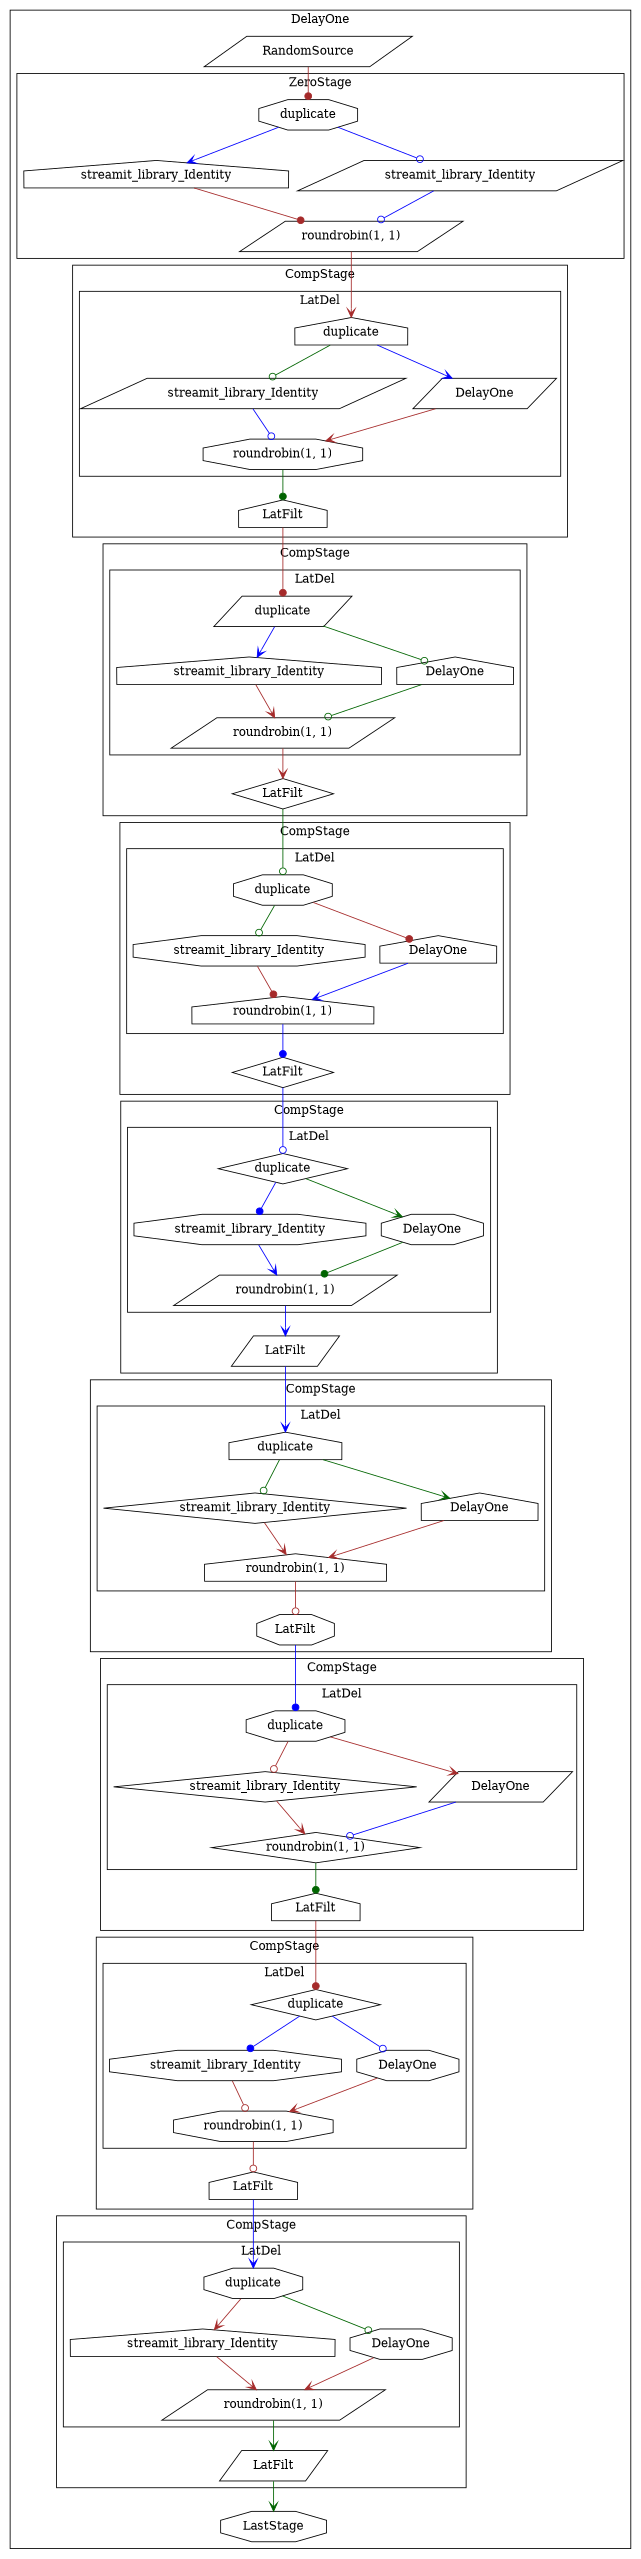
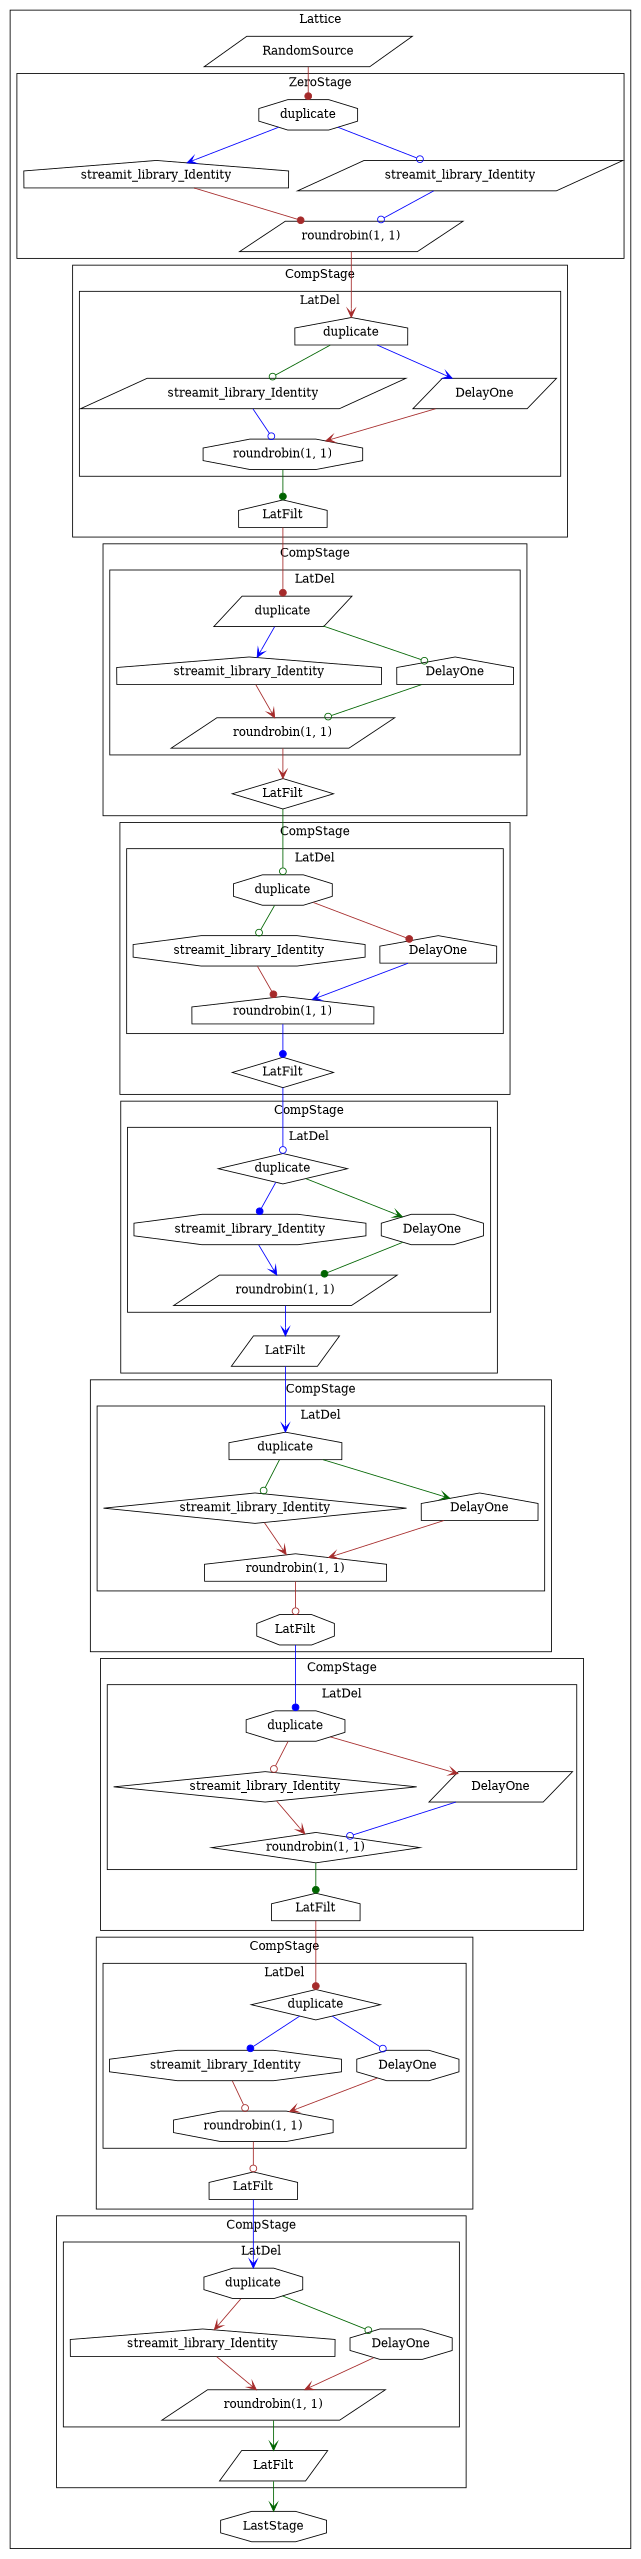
cluster "DelayOne": label "DelayOne" -> "Lattice"
